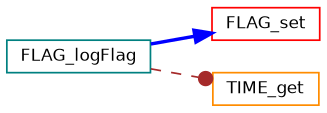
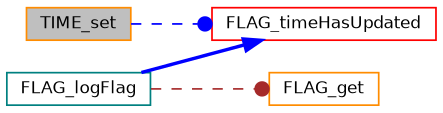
node "TIME_set": added
node "FLAG_set": label "FLAG_set" -> "FLAG_timeHasUpdated"
node "TIME_get": label "TIME_get" -> "FLAG_get"
